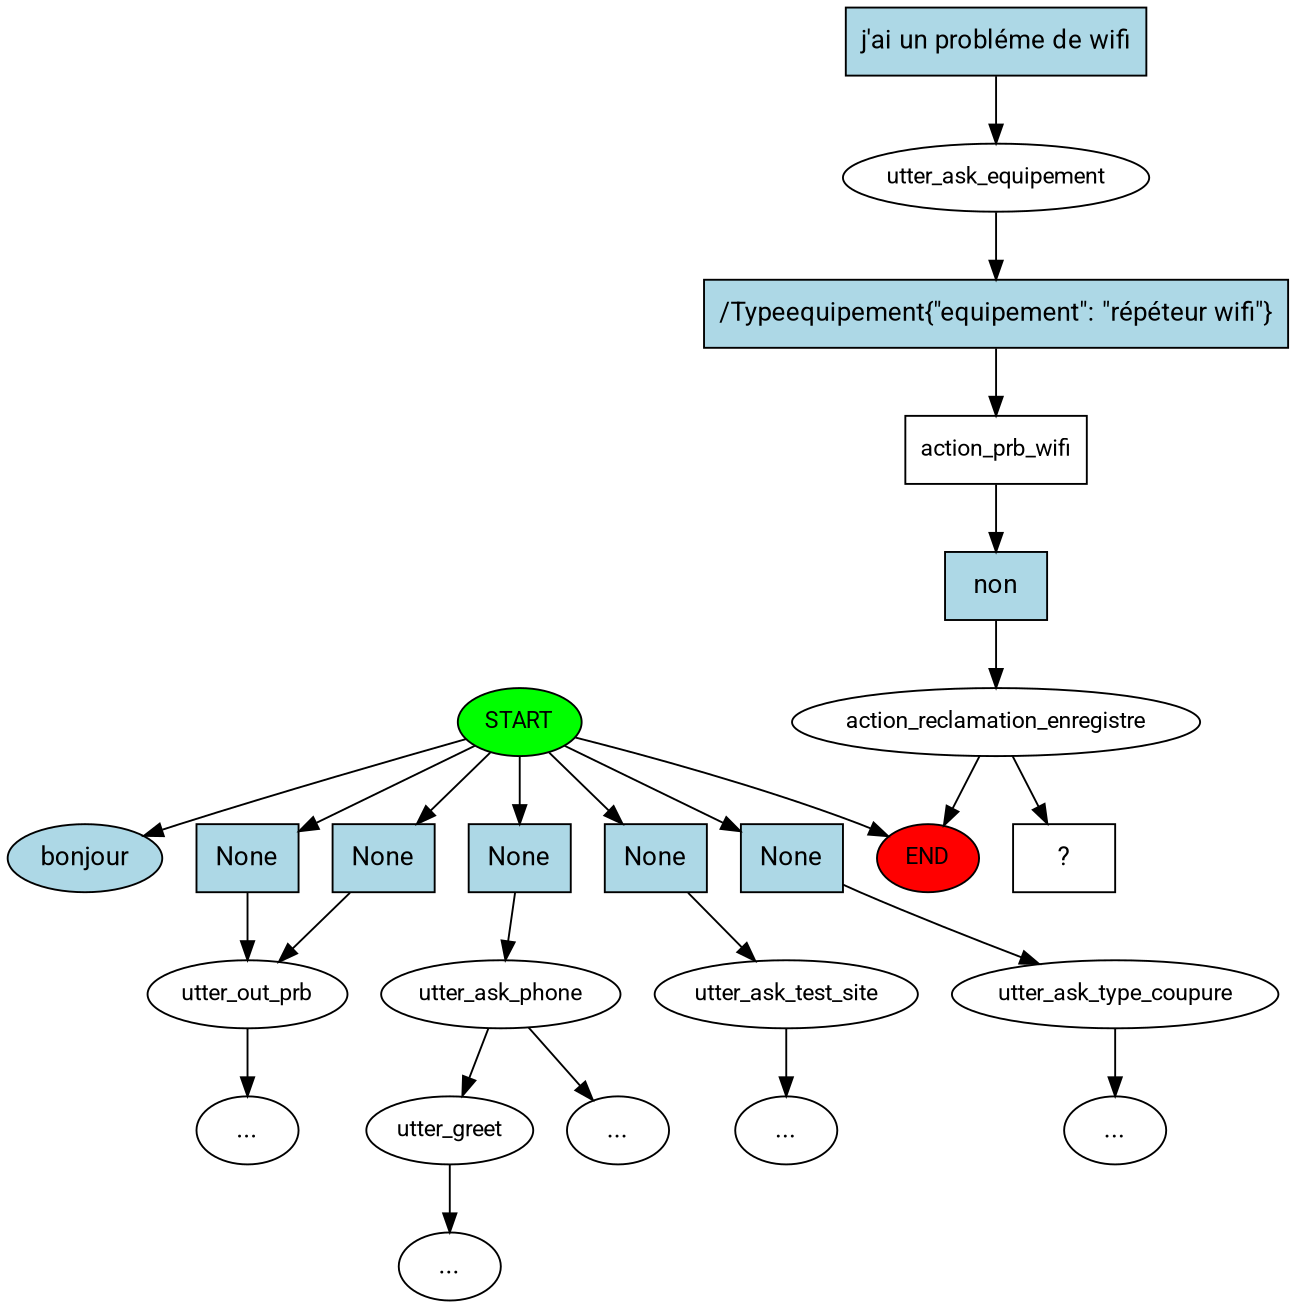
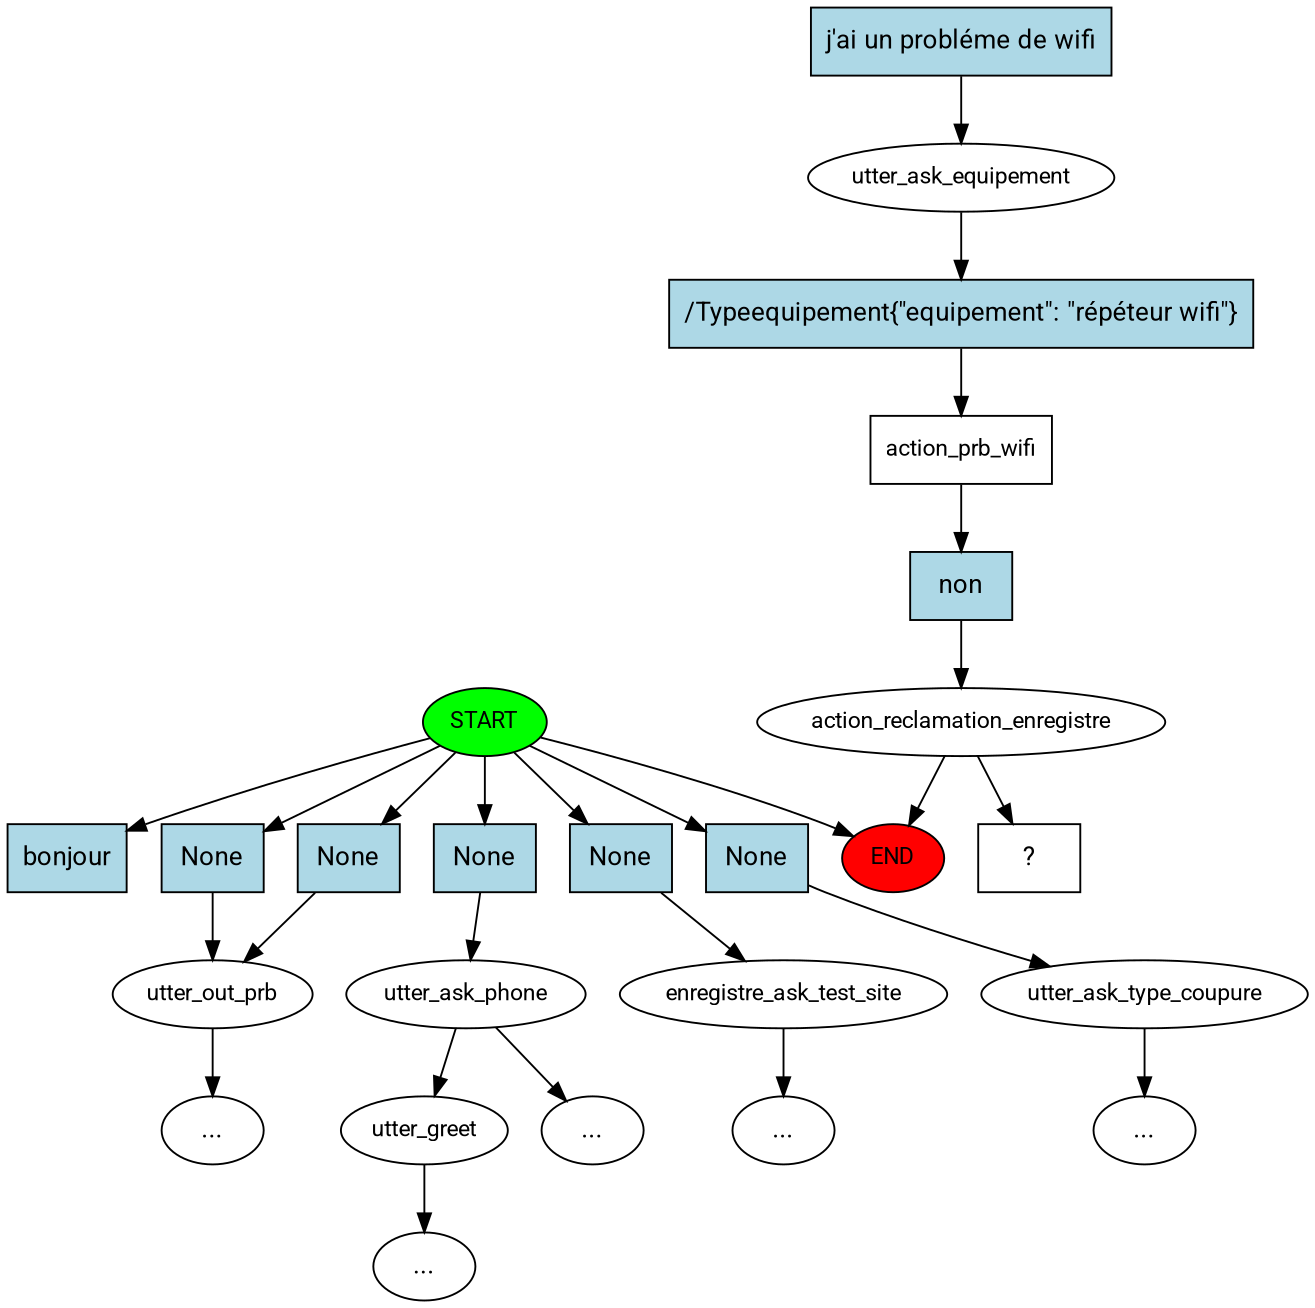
node "bonjour": shape ellipse -> box
node "utter_ask_test_site": label "utter_ask_test_site" -> "enregistre_ask_test_site"
